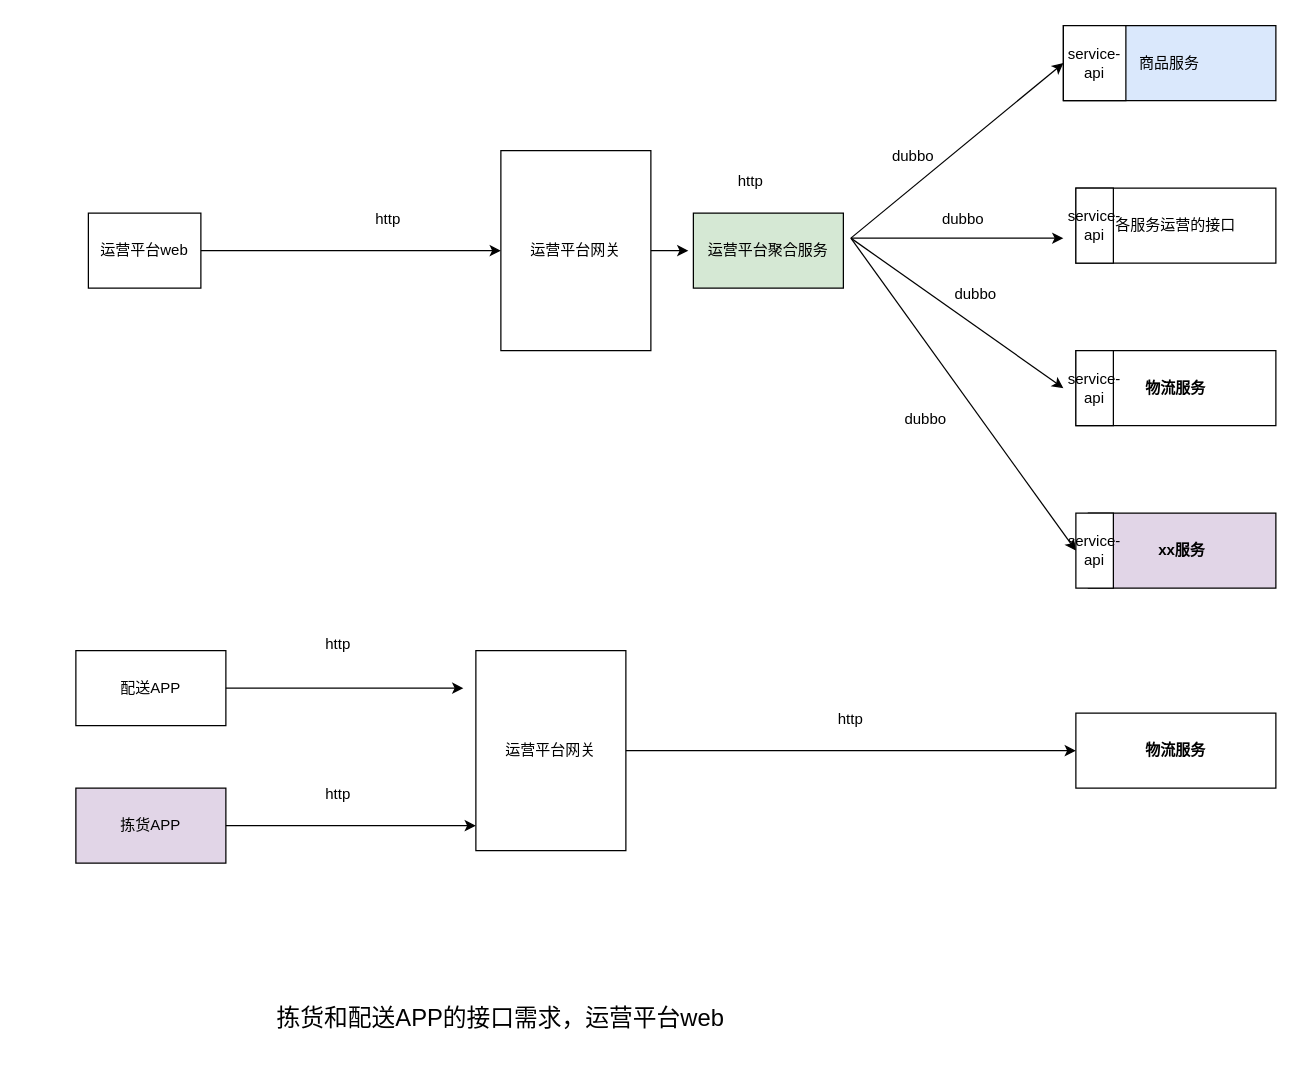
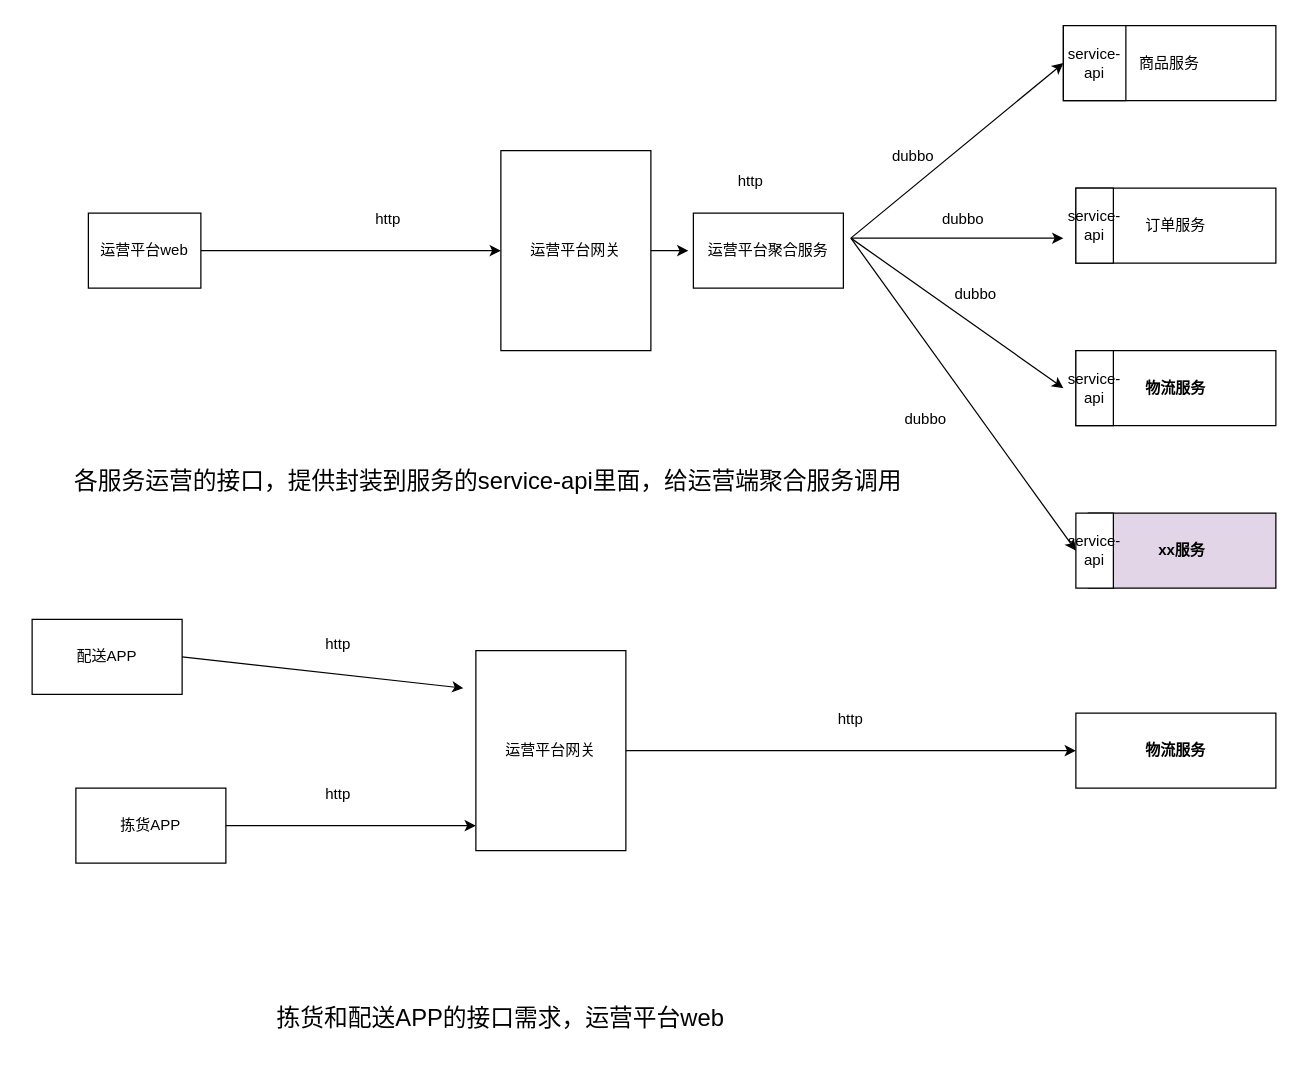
node "商品服务": fillcolor #dae8fc -> #ffffff
node "各服务运营的接口": label "各服务运营的接口" -> "订单服务"
node "运营平台聚合服务": fillcolor #d5e8d4 -> #ffffff
node "各服务运营的接口，提供封装到服务的service-api里面，给运营端聚合服务调用": added
node "配送APP": moved (151, 688) -> (107, 657)
node "拣货APP": fillcolor #e1d5e7 -> #ffffff
